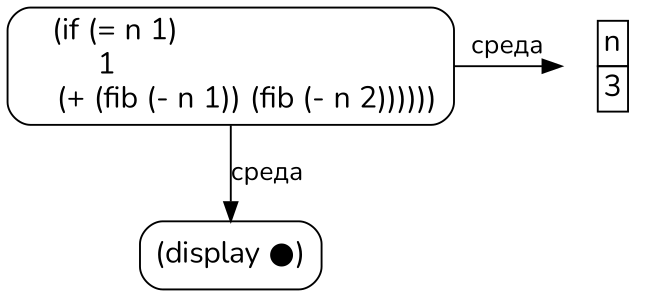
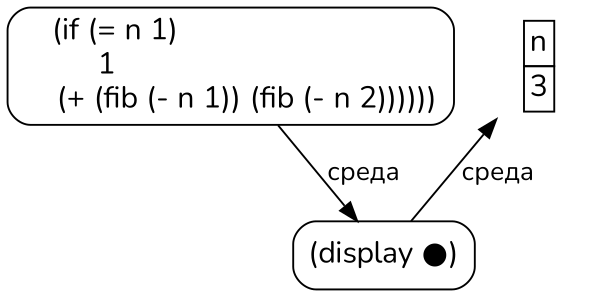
edge "(if (= n 1) 1 (+ (fib (- n 1)) (fib (- n 2))))))" -> "n": now "(display ●)" -> "n"
